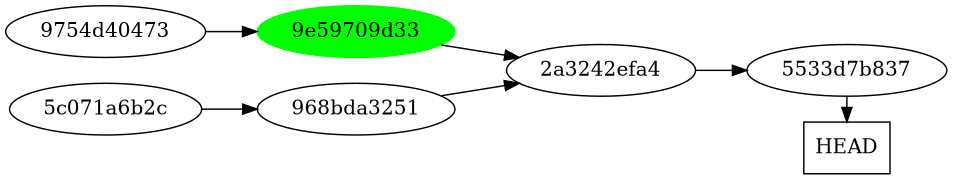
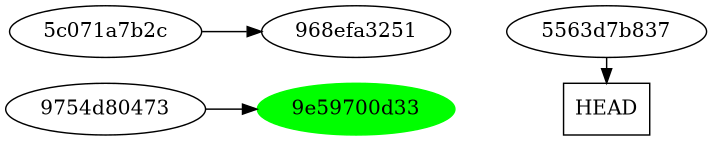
node "9754d40473": label "9754d40473" -> "9754d80473"
node "9e59709d33": label "9e59709d33" -> "9e59700d33"
node "2a3242efa4": removed
node "5533d7b837": label "5533d7b837" -> "5563d7b837"
node "5c071a6b2c": label "5c071a6b2c" -> "5c071a7b2c"
node "968bda3251": label "968bda3251" -> "968efa3251"
